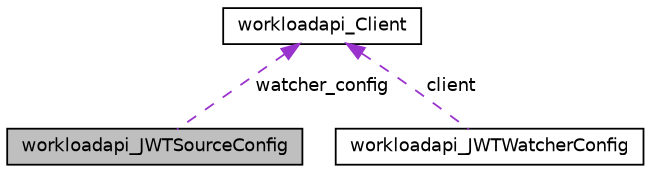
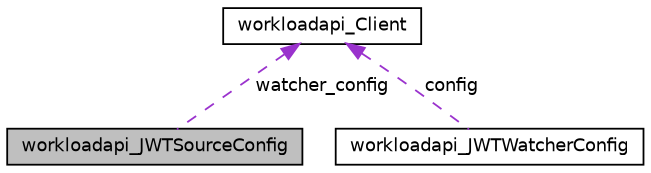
edge "workloadapi_JWTWatcherConfig" -> "workloadapi_Client": label " client" -> " config"
